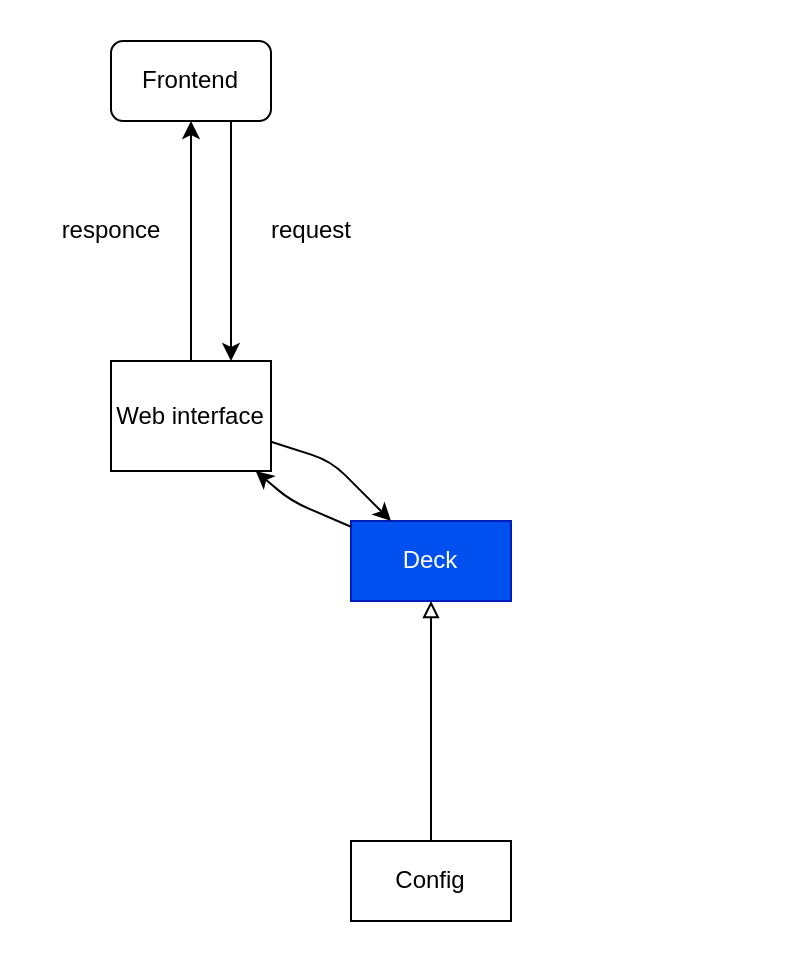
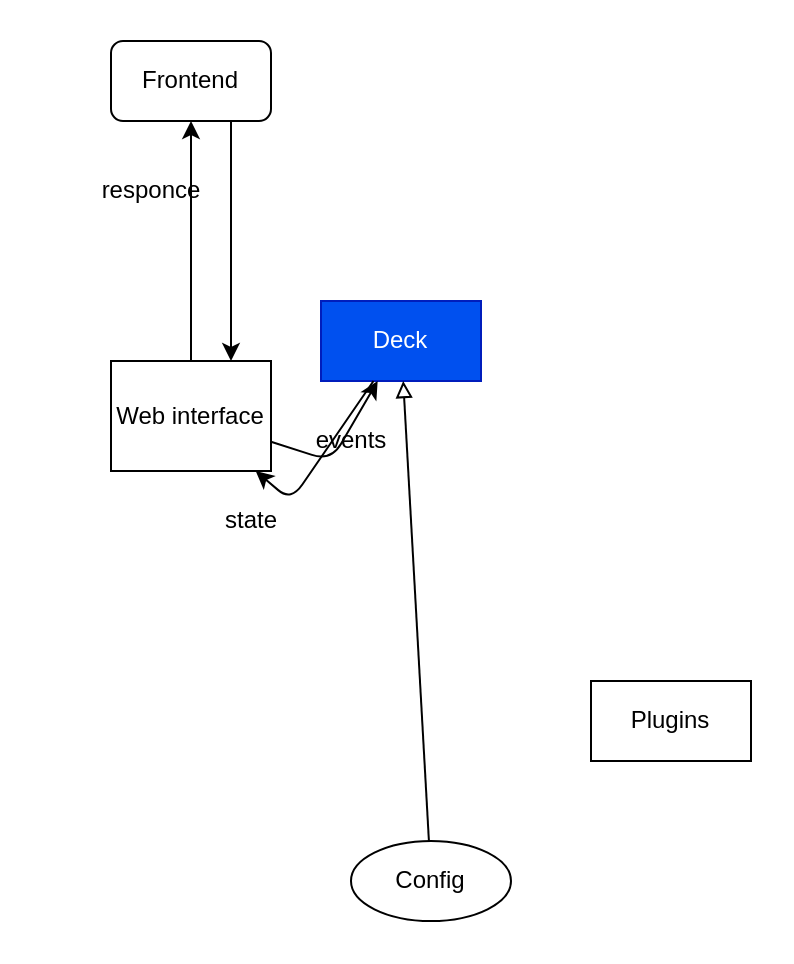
node "responce": moved (111, 231) -> (151, 191)
node "request": removed
node "events": added
node "state": added
node "Deck": moved (431, 561) -> (401, 341)
node "Plugins": added
node "Config": shape rectangle -> ellipse
